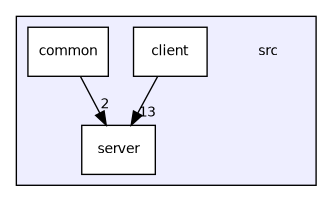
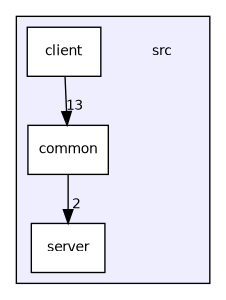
edge "client" -> "server": now "client" -> "common"
